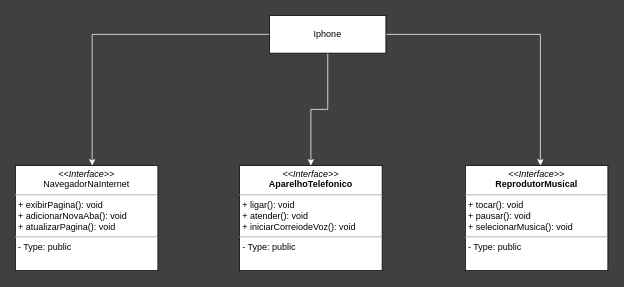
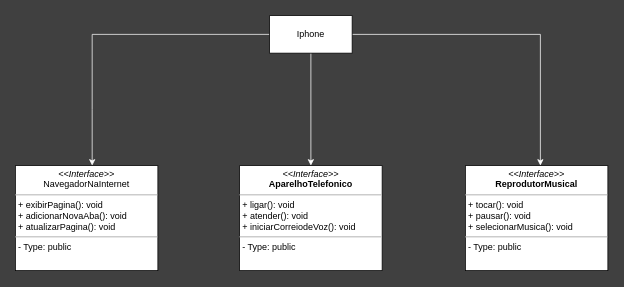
node "Iphone": size 116x38 -> 83x38
